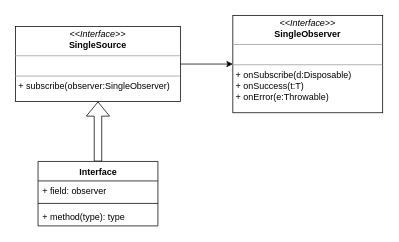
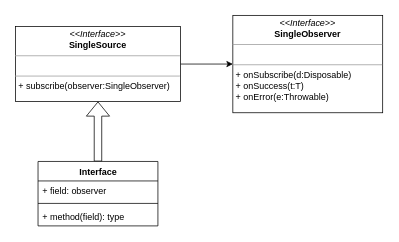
node "+ method(type): type": label "+ method(type): type" -> "+ method(field): type"
